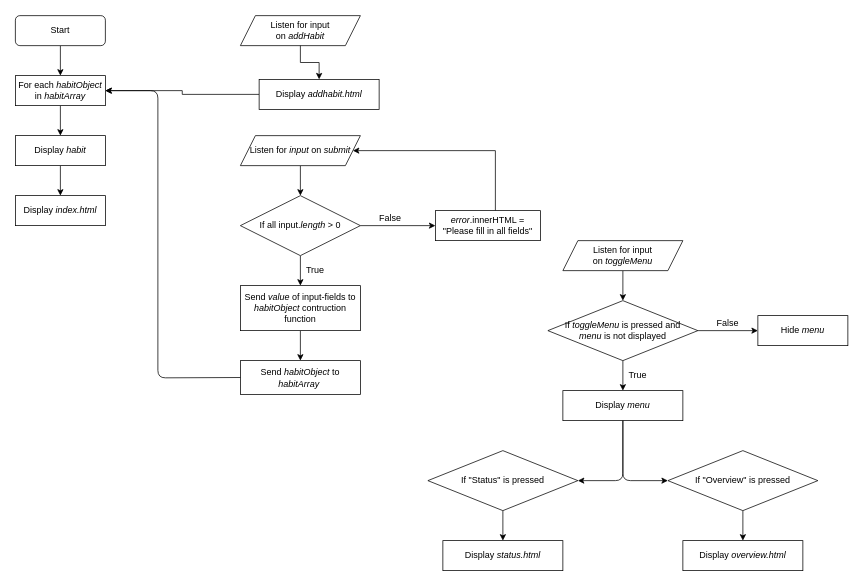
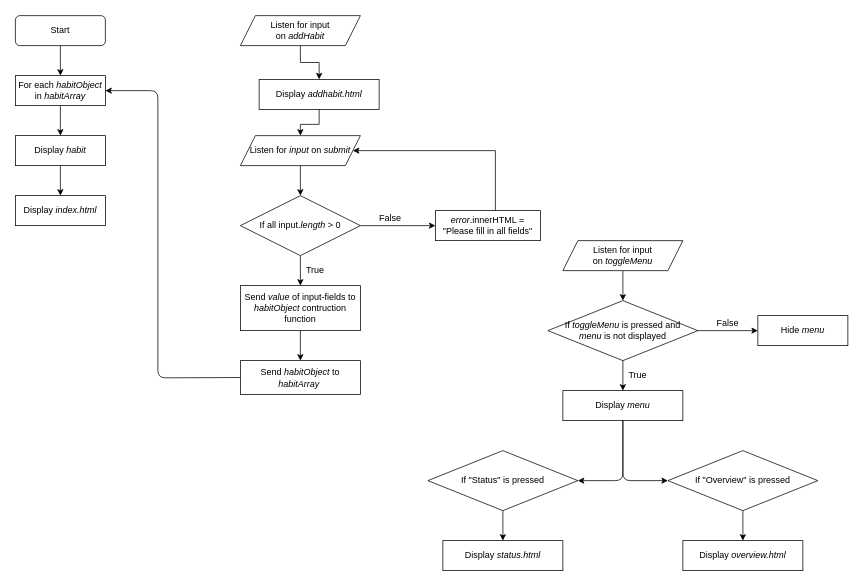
edge "Display addhabit.html" -> "For each habitObject in habitArray": now "Display addhabit.html" -> "Listen for input on submit"
